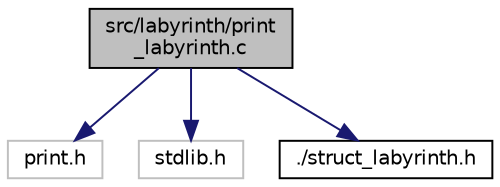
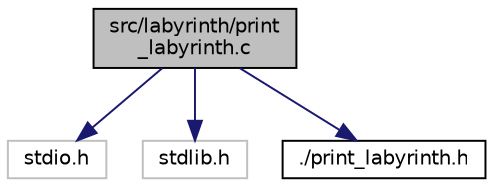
node "print.h": label "print.h" -> "stdio.h"
node "./struct_labyrinth.h": label "./struct_labyrinth.h" -> "./print_labyrinth.h"
